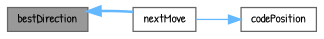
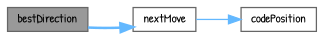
edge "nextMove" -> "bestDirection": reversed
